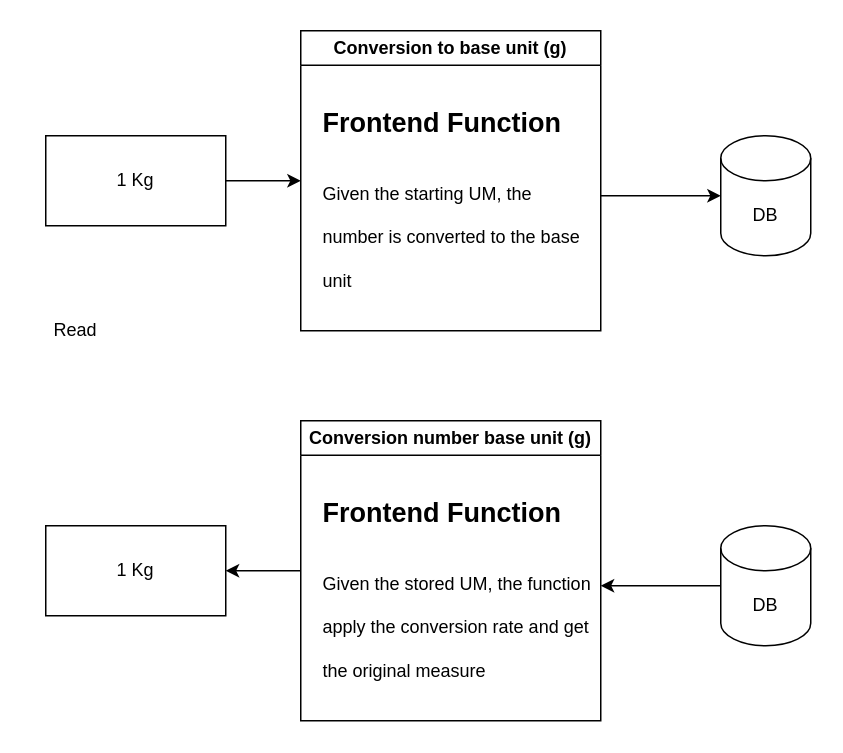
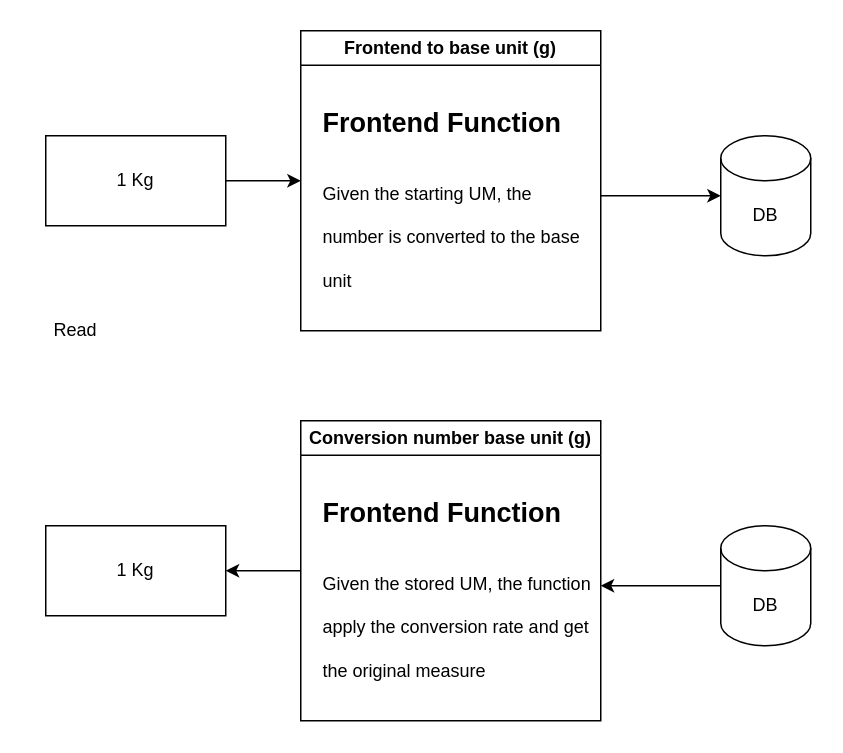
node "Conversion to base unit (g)": label "Conversion to base unit (g)" -> "Frontend to base unit (g)"
